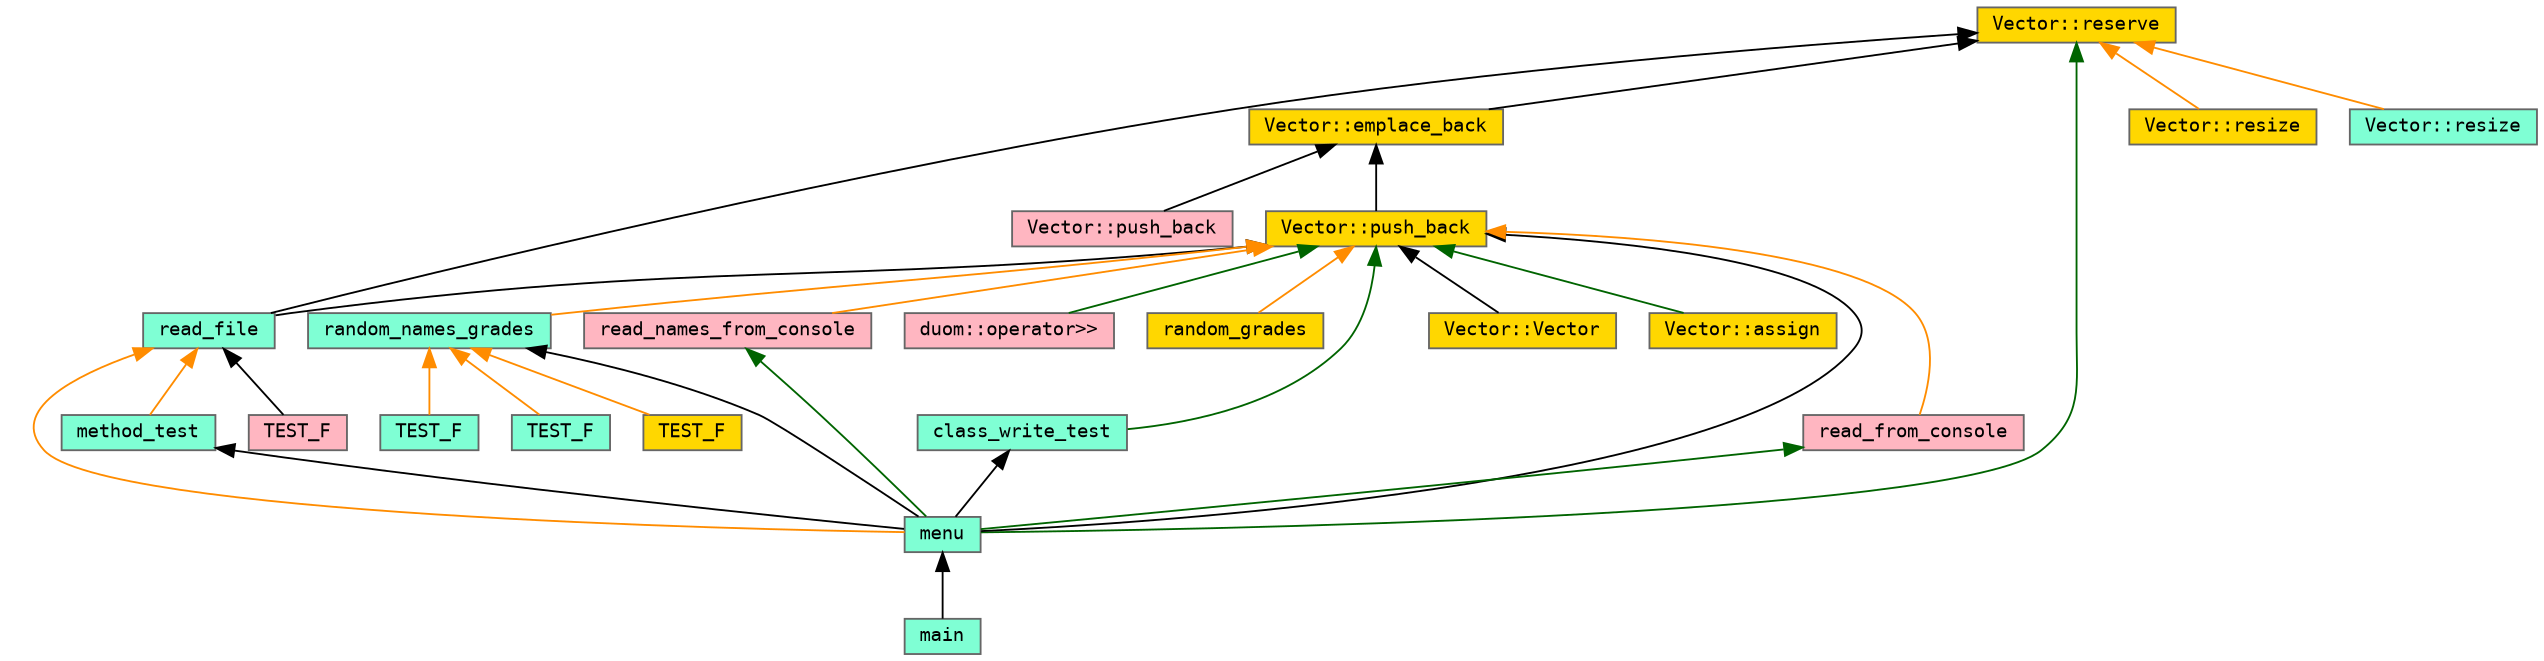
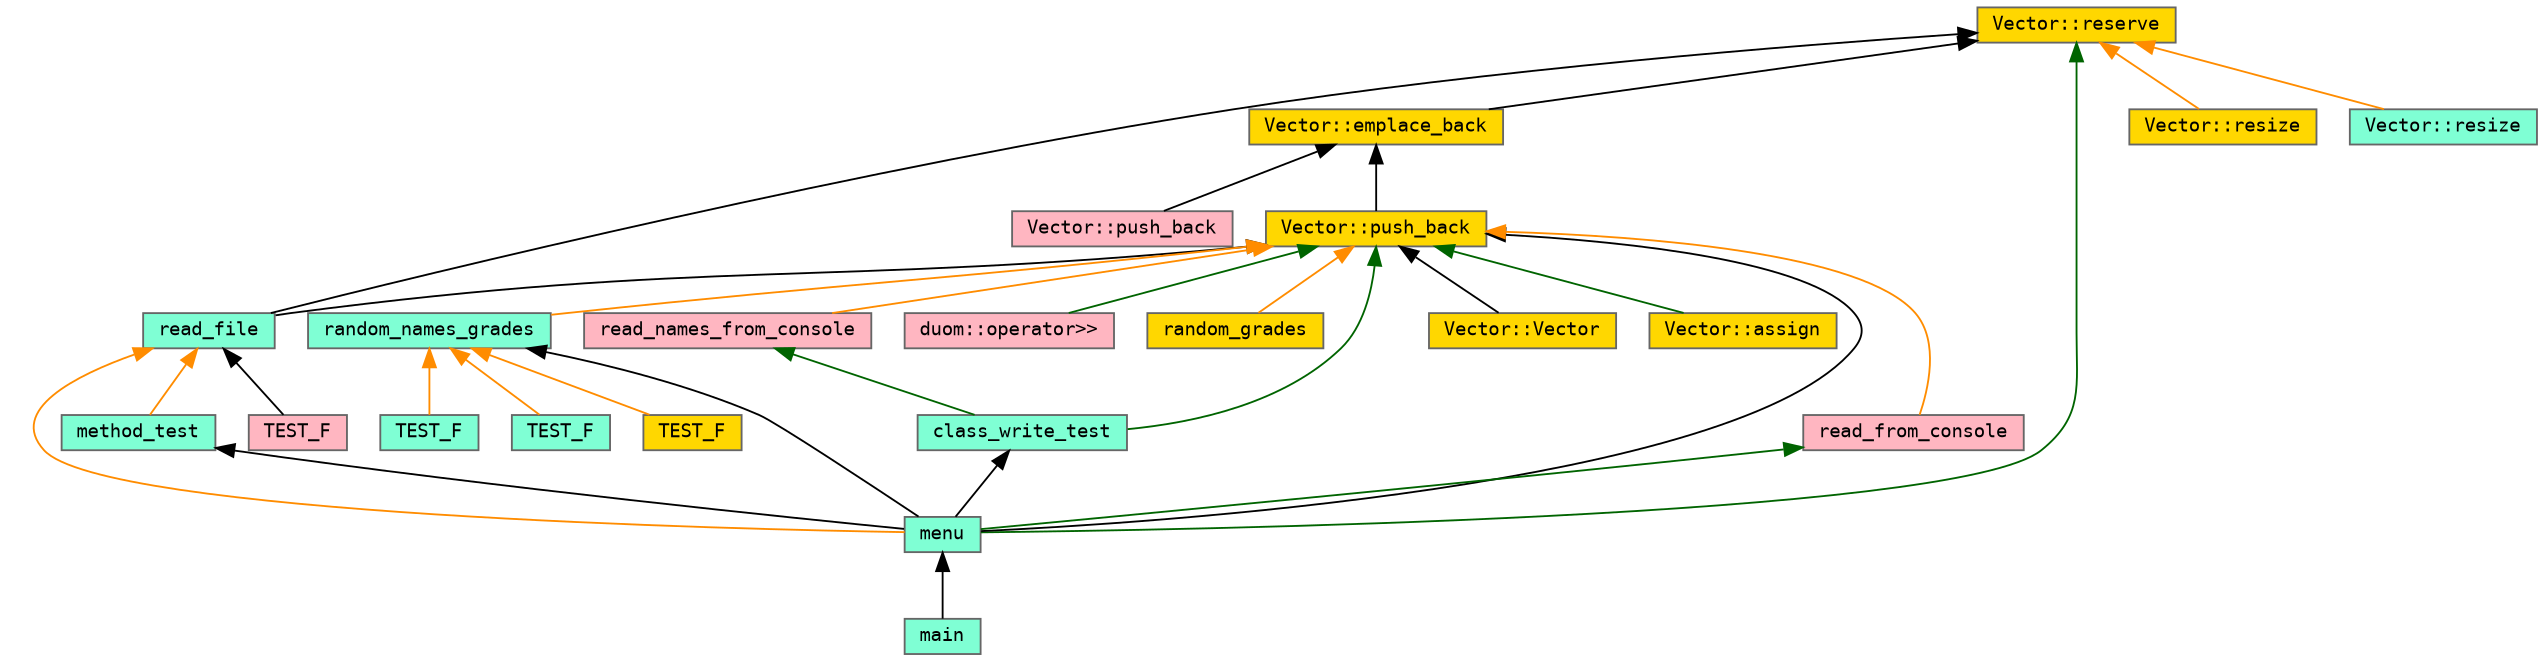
edge "menu" -> "read_names_from_console": now "class_write_test" -> "read_names_from_console"
